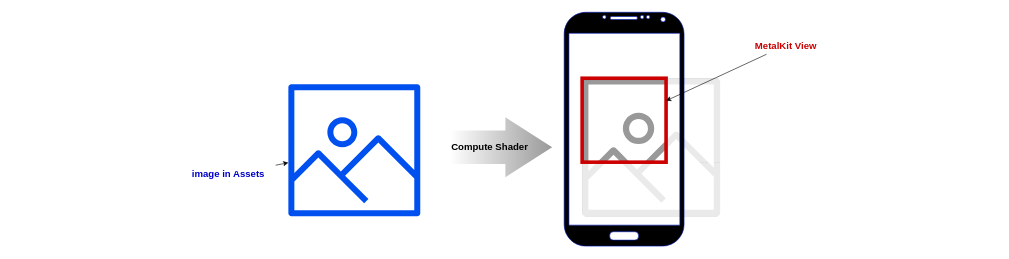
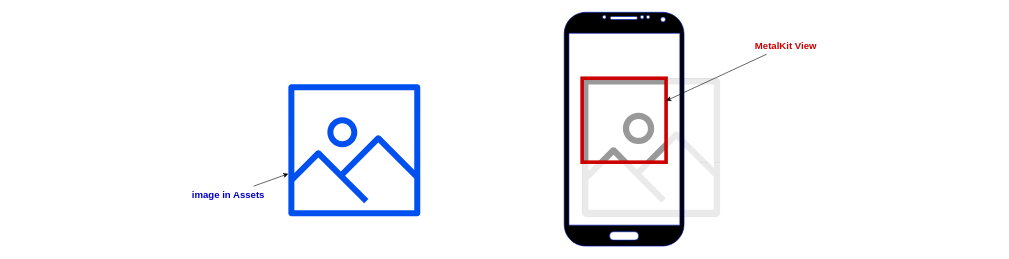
node "Compute Shader": removed
node "image in Assets": moved (228, 174) -> (228, 195)
